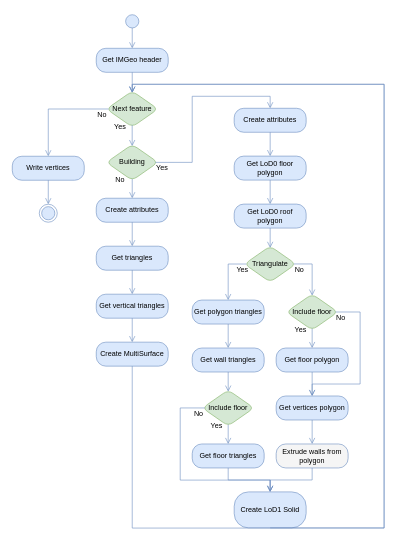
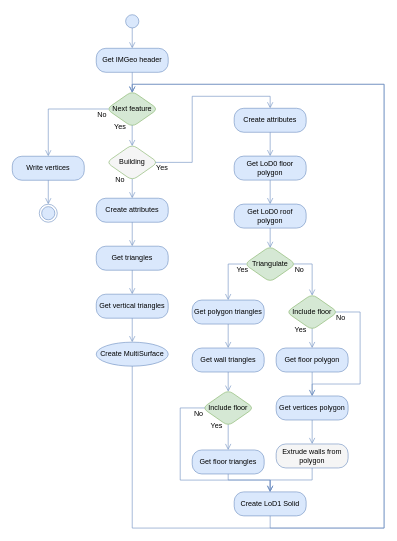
node "Building": fillcolor #d5e8d4 -> #f5f5f5
node "Create MultiSurface": shape rounded rectangle -> ellipse
node "Get floor triangles": moved (228, 456) -> (228, 462)
node "Create LoD1 Solid": size 72x36 -> 72x24
